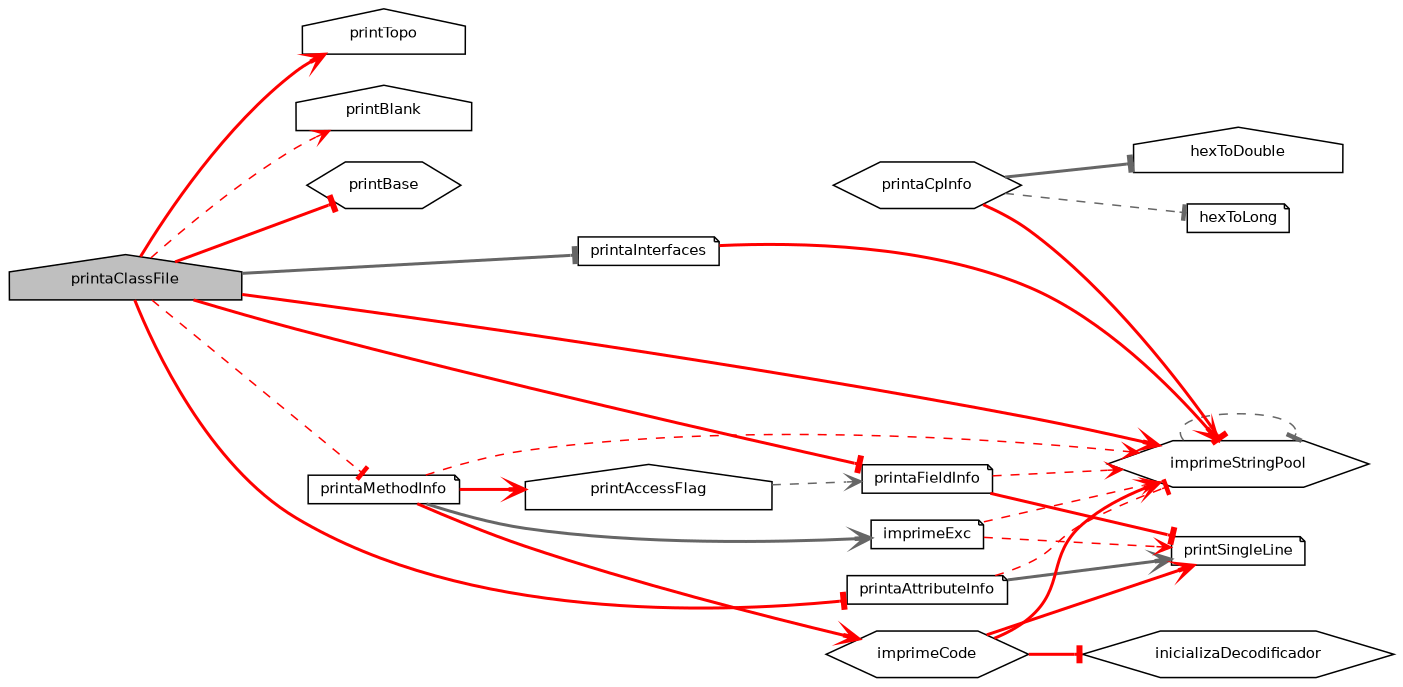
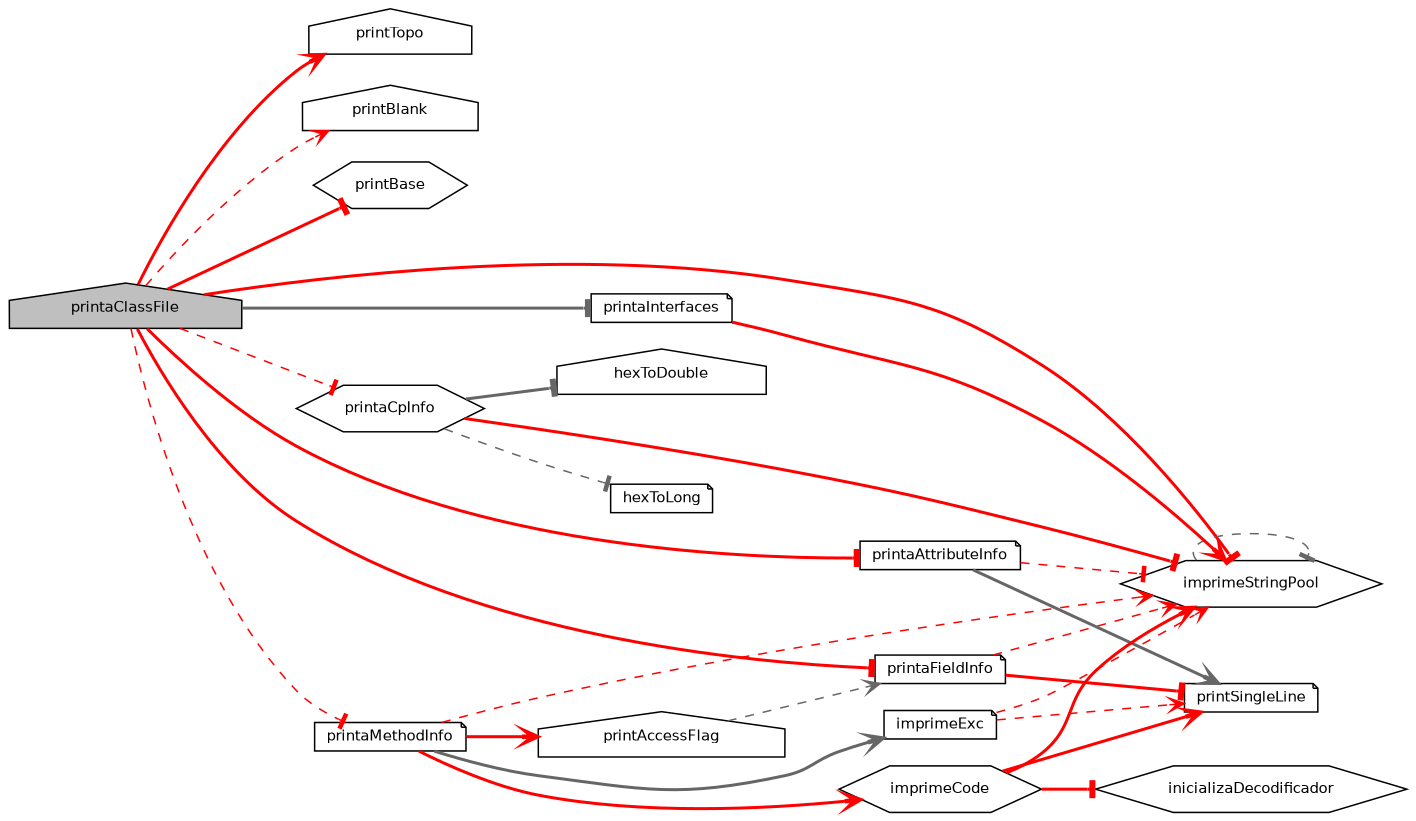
edge "printaClassFile" -> "printaCpInfo": added
edge "printaClassFile" -> "imprimeStringPool": arrowhead vee -> tee
